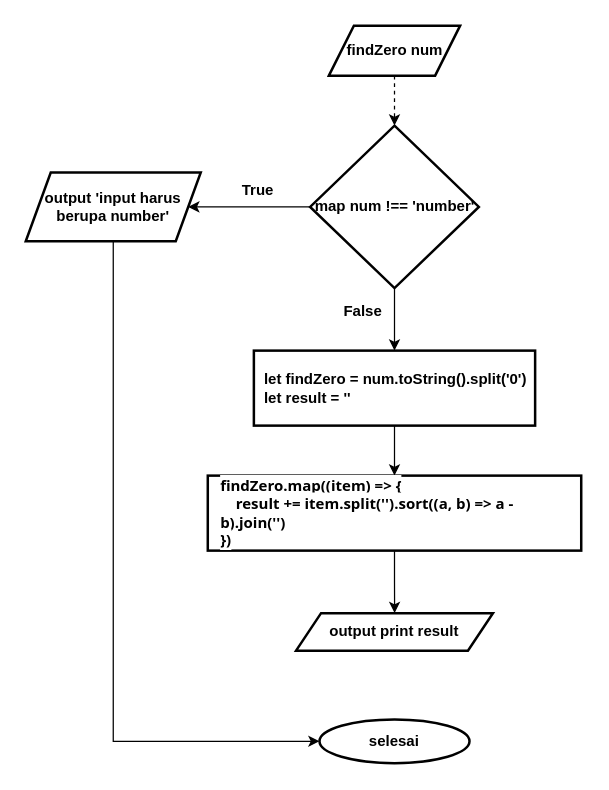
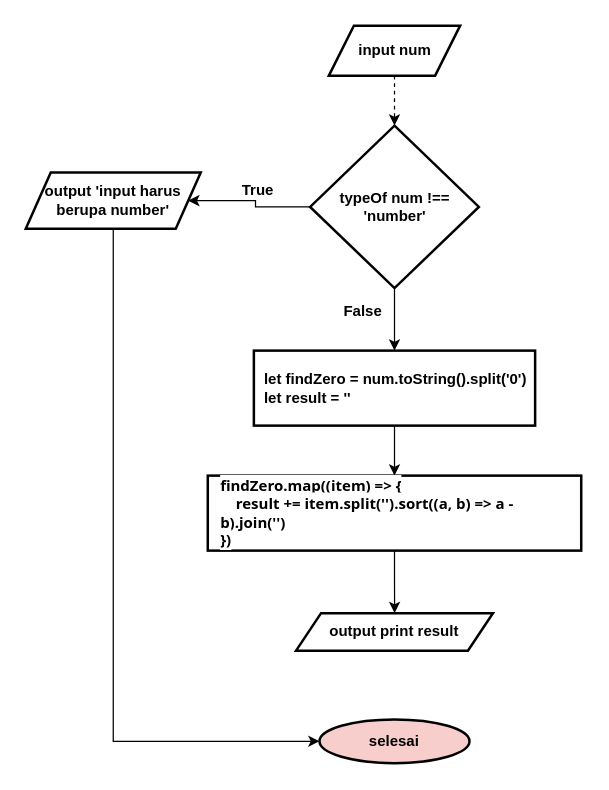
node "findZero num": label "findZero num" -> "input num"
node "output 'input harus berupa number'": size 175x69 -> 175x56
node "map num !== 'number'": label "map num !== 'number'" -> "typeOf num !== 'number'"
node "selesai": fillcolor #ffffff -> #f8cecc
